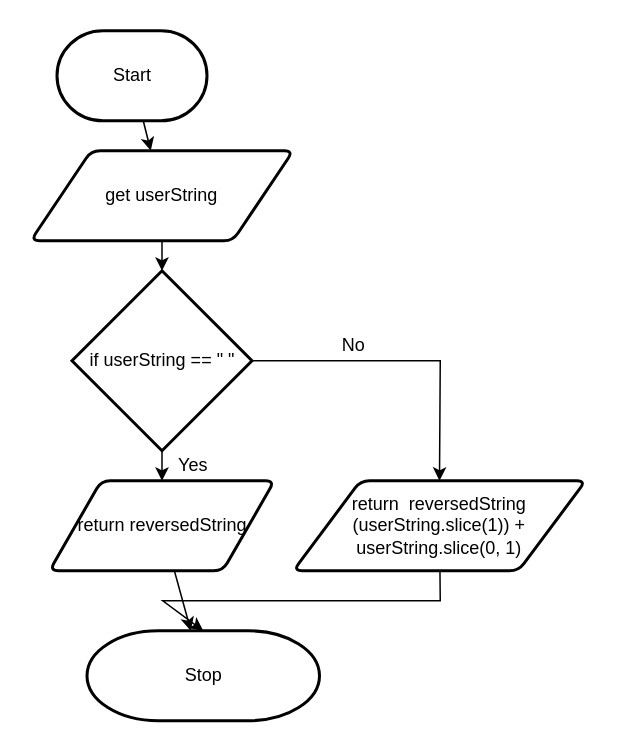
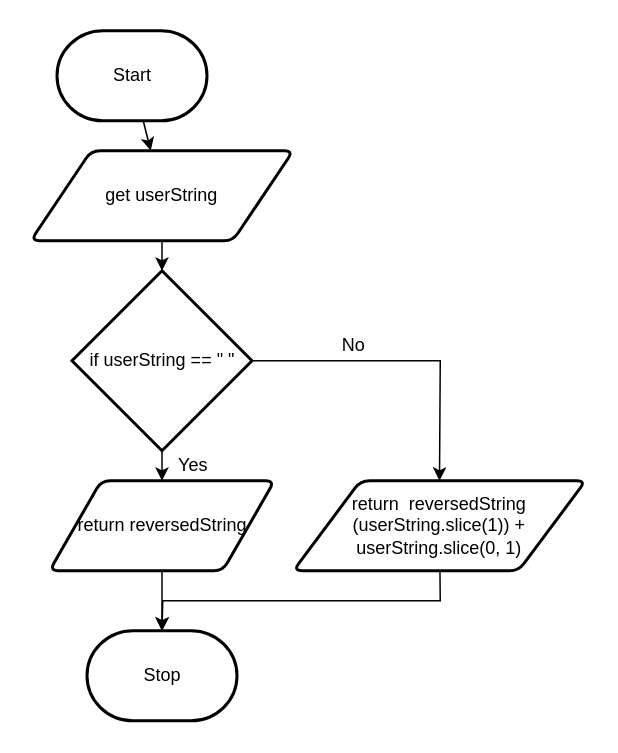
node "Stop": size 233x90 -> 150x90
